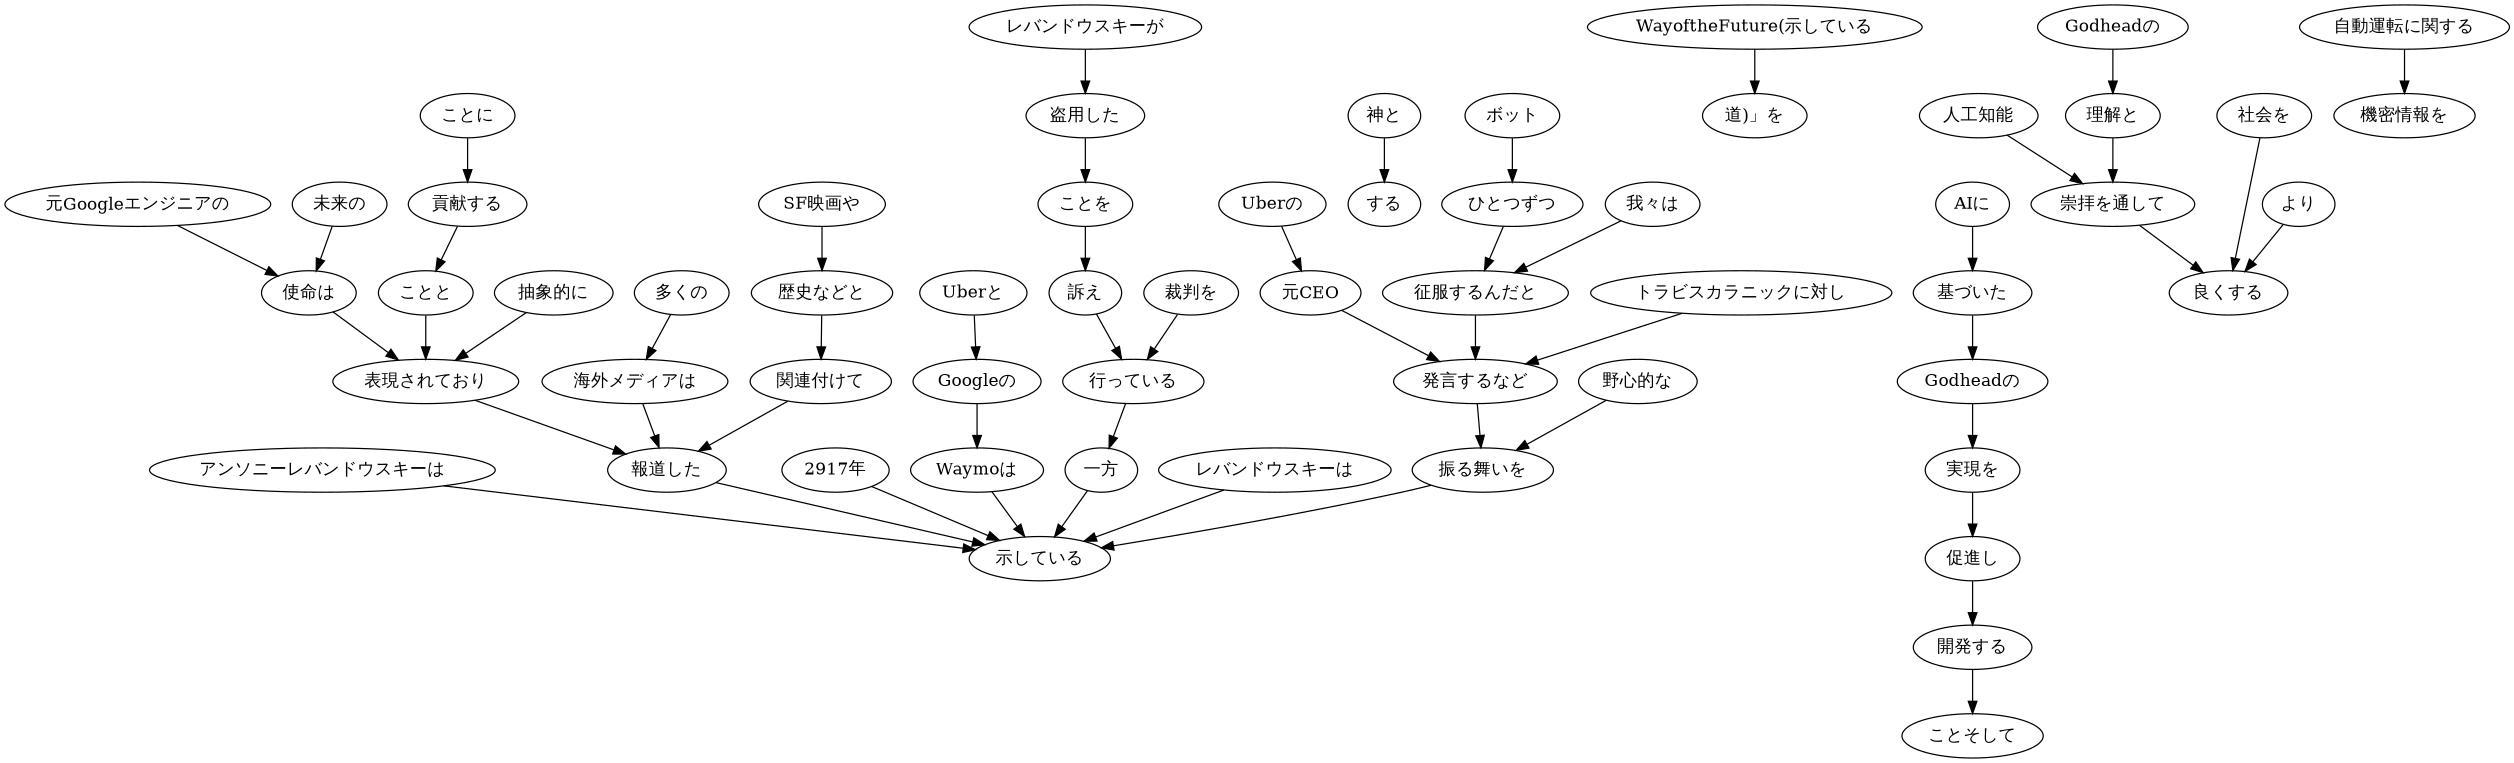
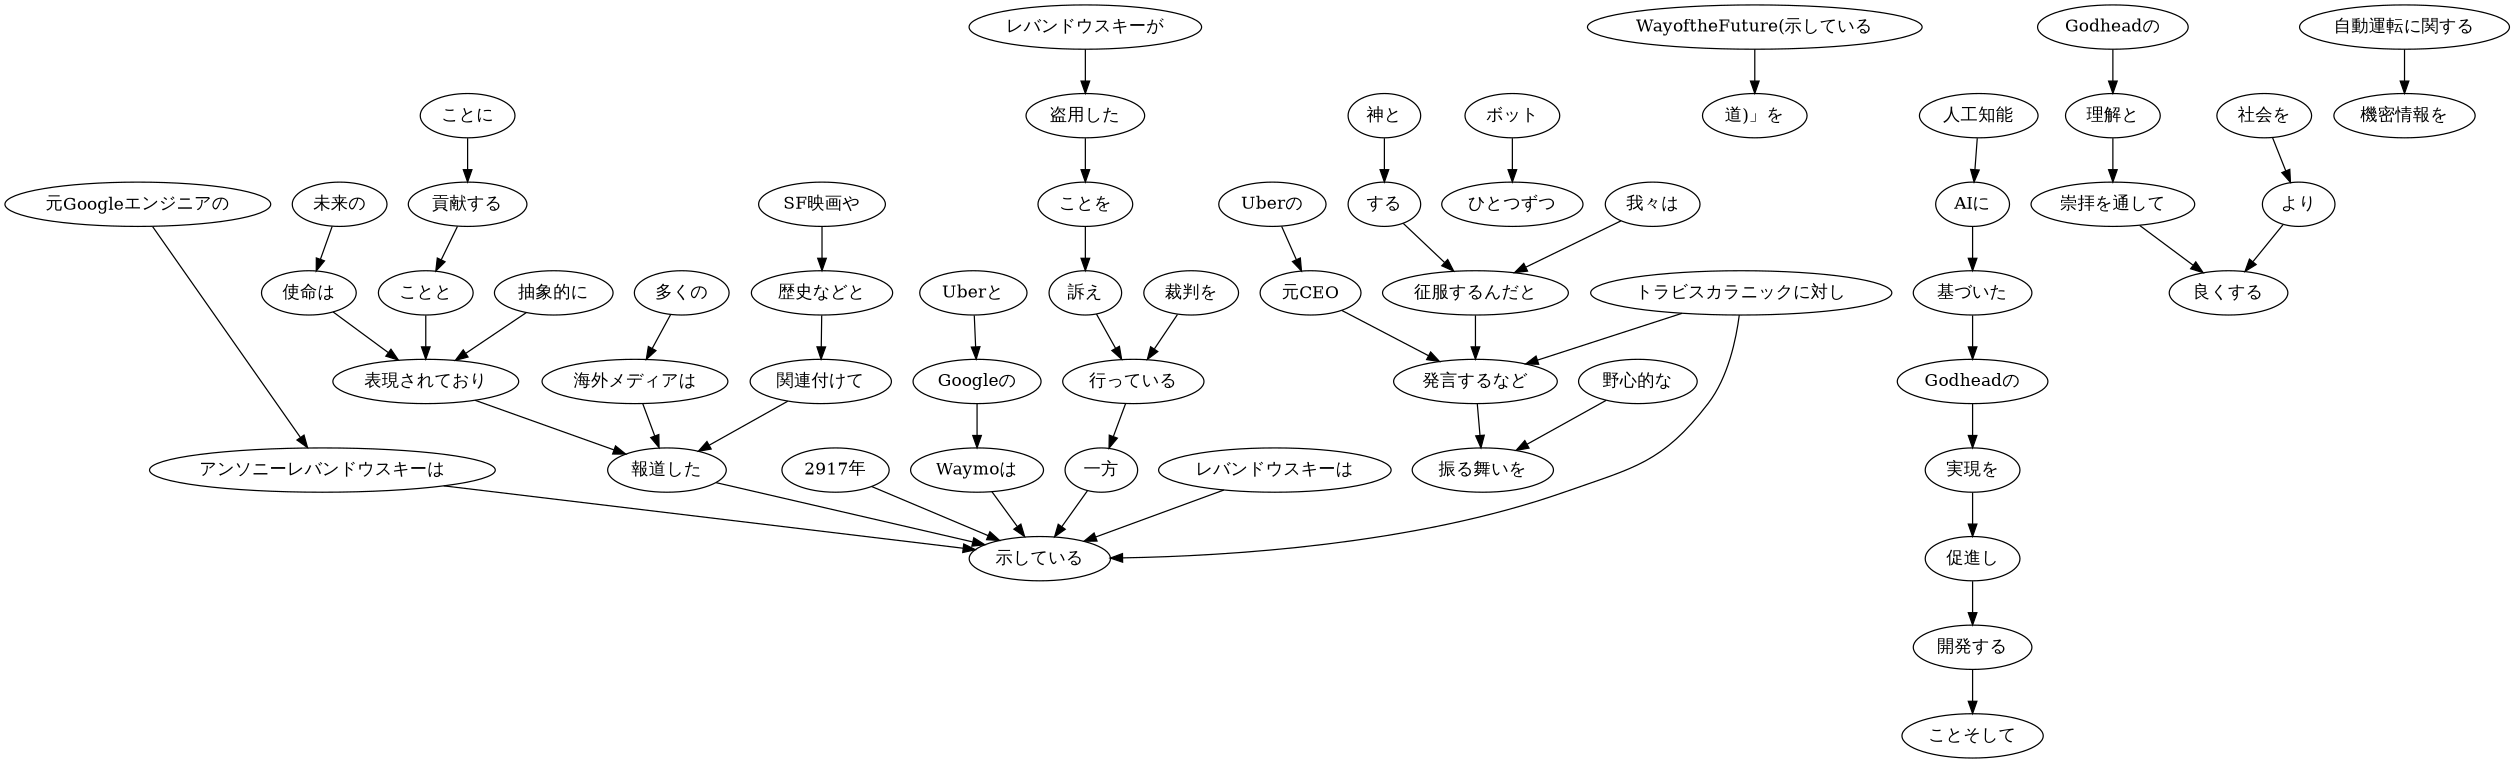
edge "人工知能" -> "崇拝を通して": now "人工知能" -> "AIに"
edge "社会を" -> "良くする": now "社会を" -> "より"
edge "ひとつずつ" -> "征服するんだと": now "する" -> "征服するんだと"
edge "元Googleエンジニアの" -> "使命は": now "元Googleエンジニアの" -> "アンソニーレバンドウスキーは"
edge "振る舞いを" -> "示している": now "トラビスカラニックに対し" -> "示している"
